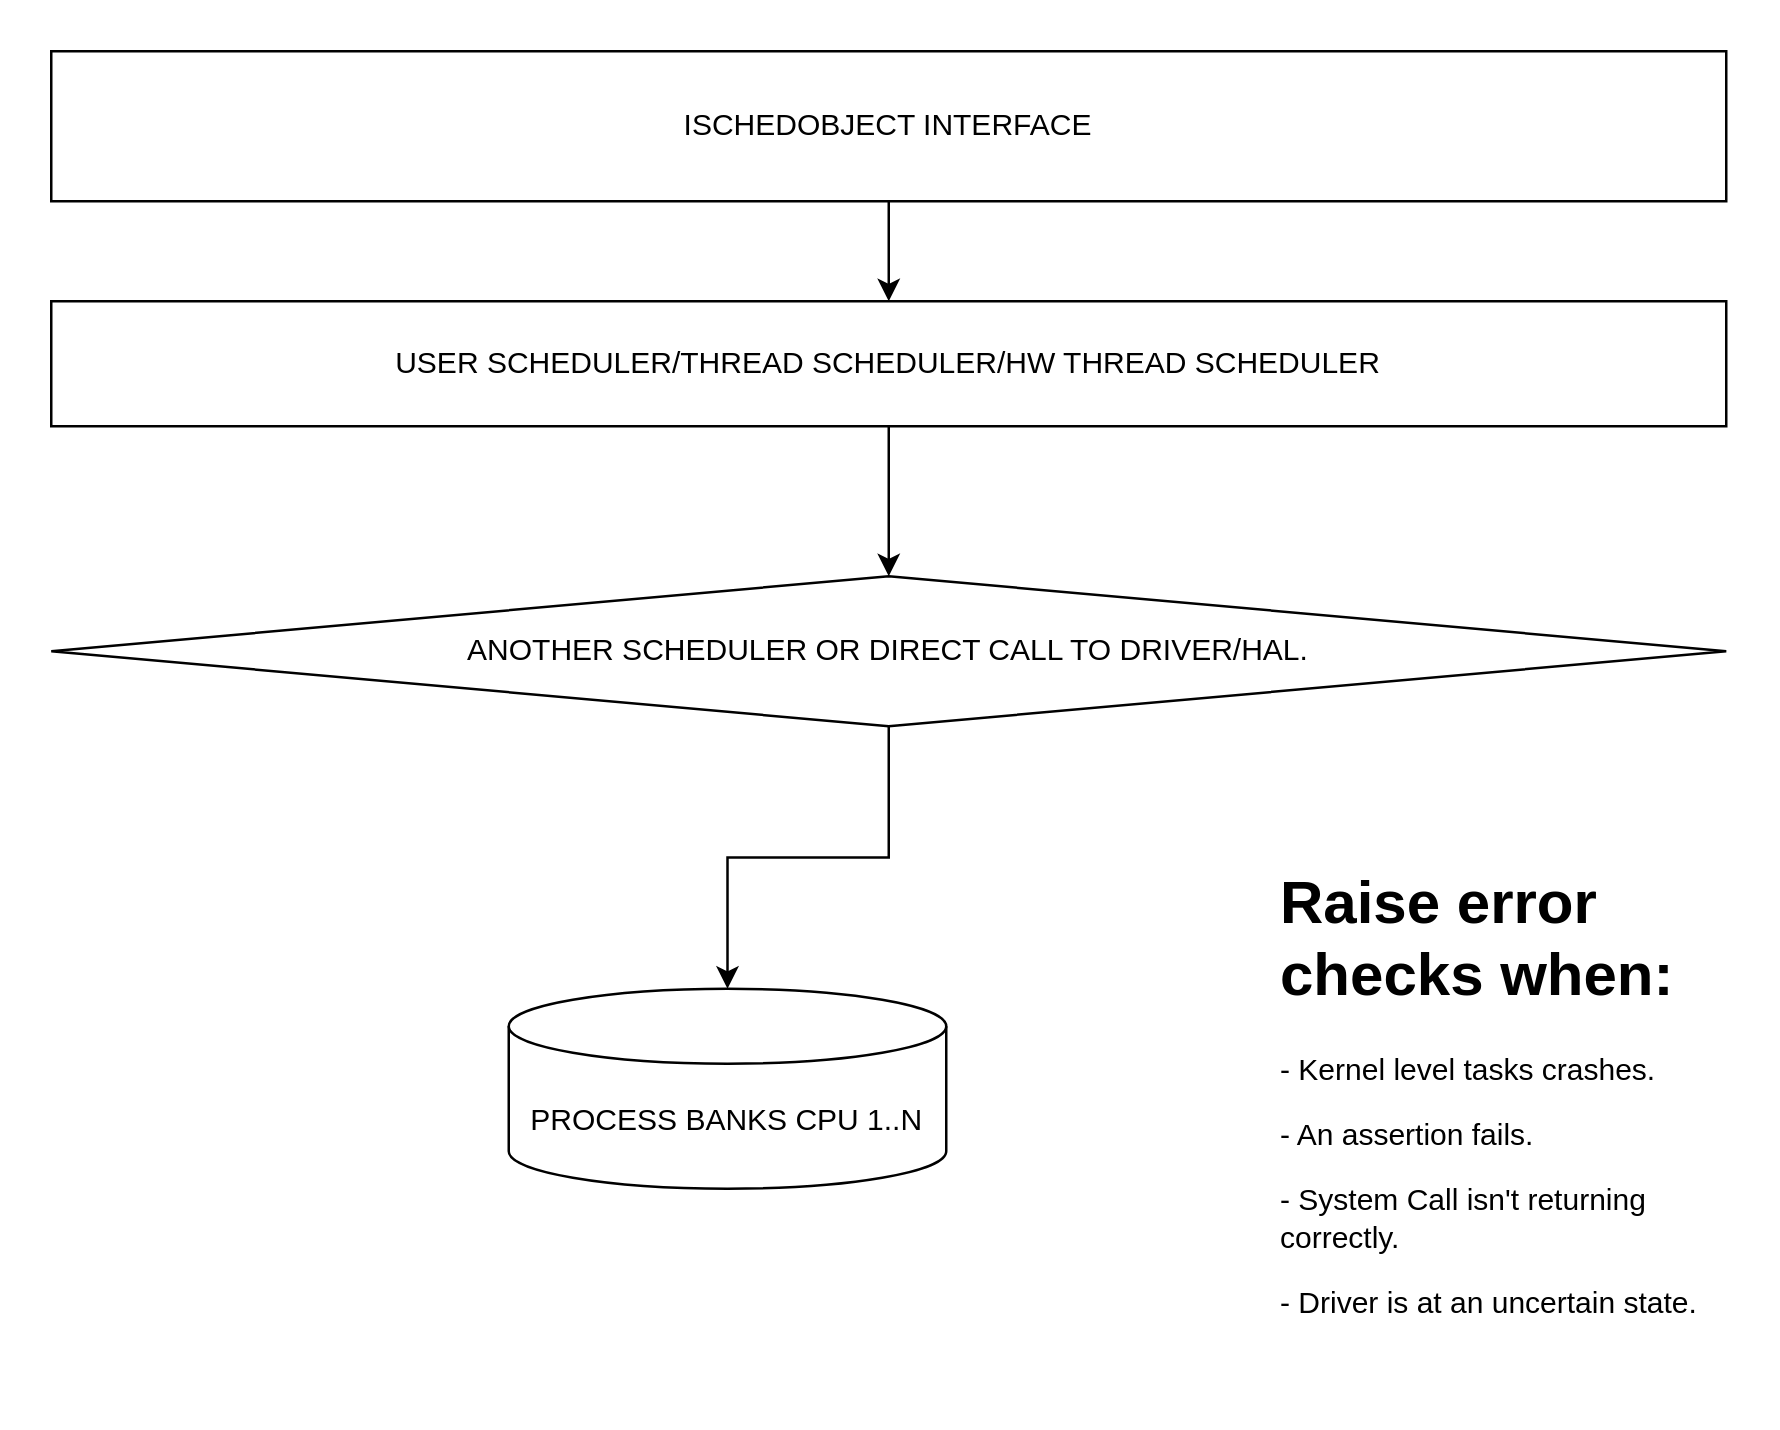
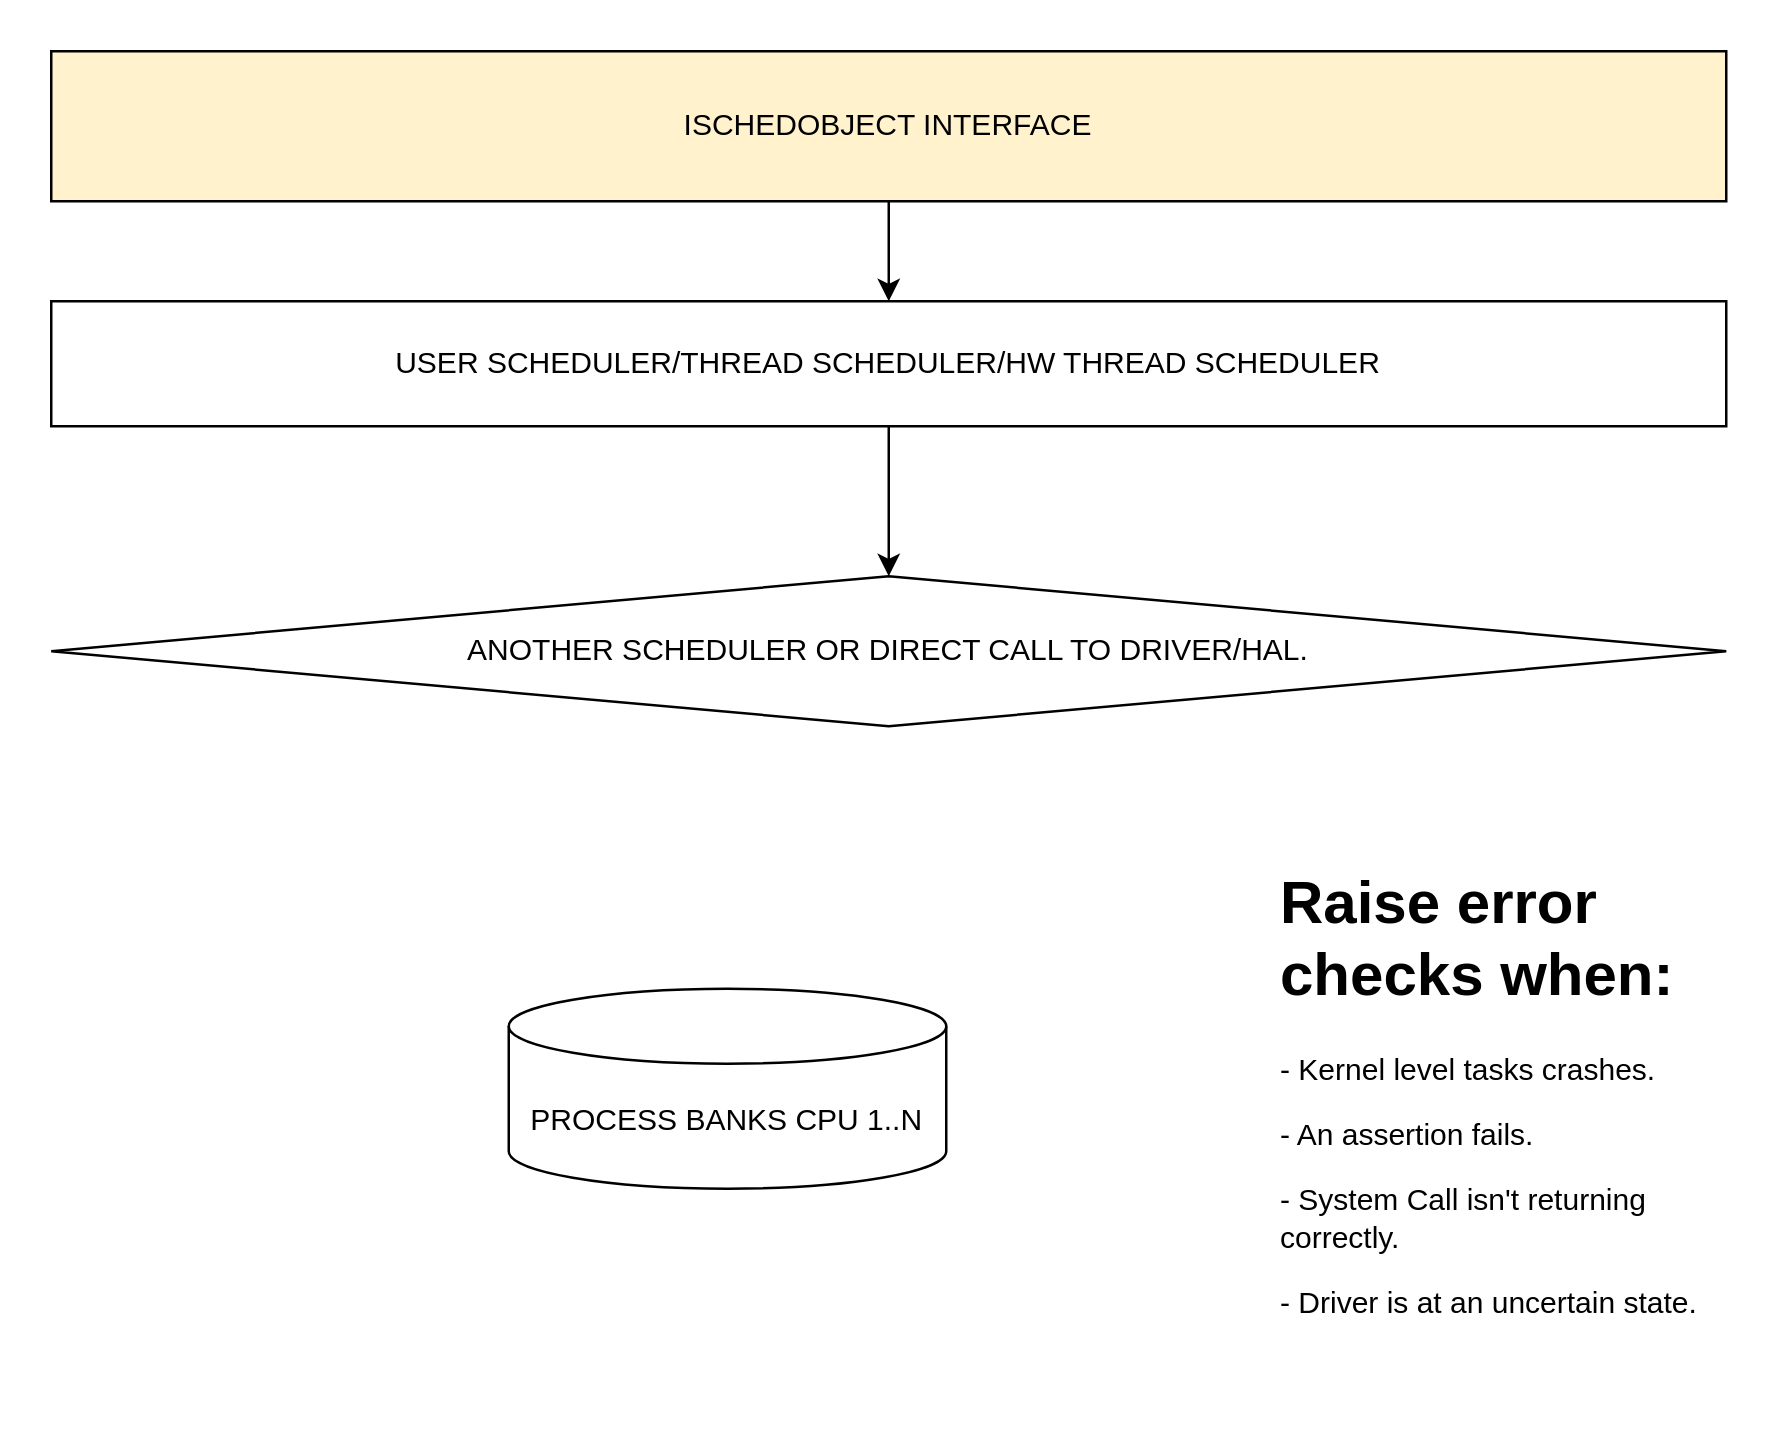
node "ISCHEDOBJECT INTERFACE": fillcolor #ffffff -> #fff2cc
edge "ANOTHER SCHEDULER OR DIRECT CALL TO DRIVER/HAL." -> "PROCESS BANKS CPU 1..N": removed
